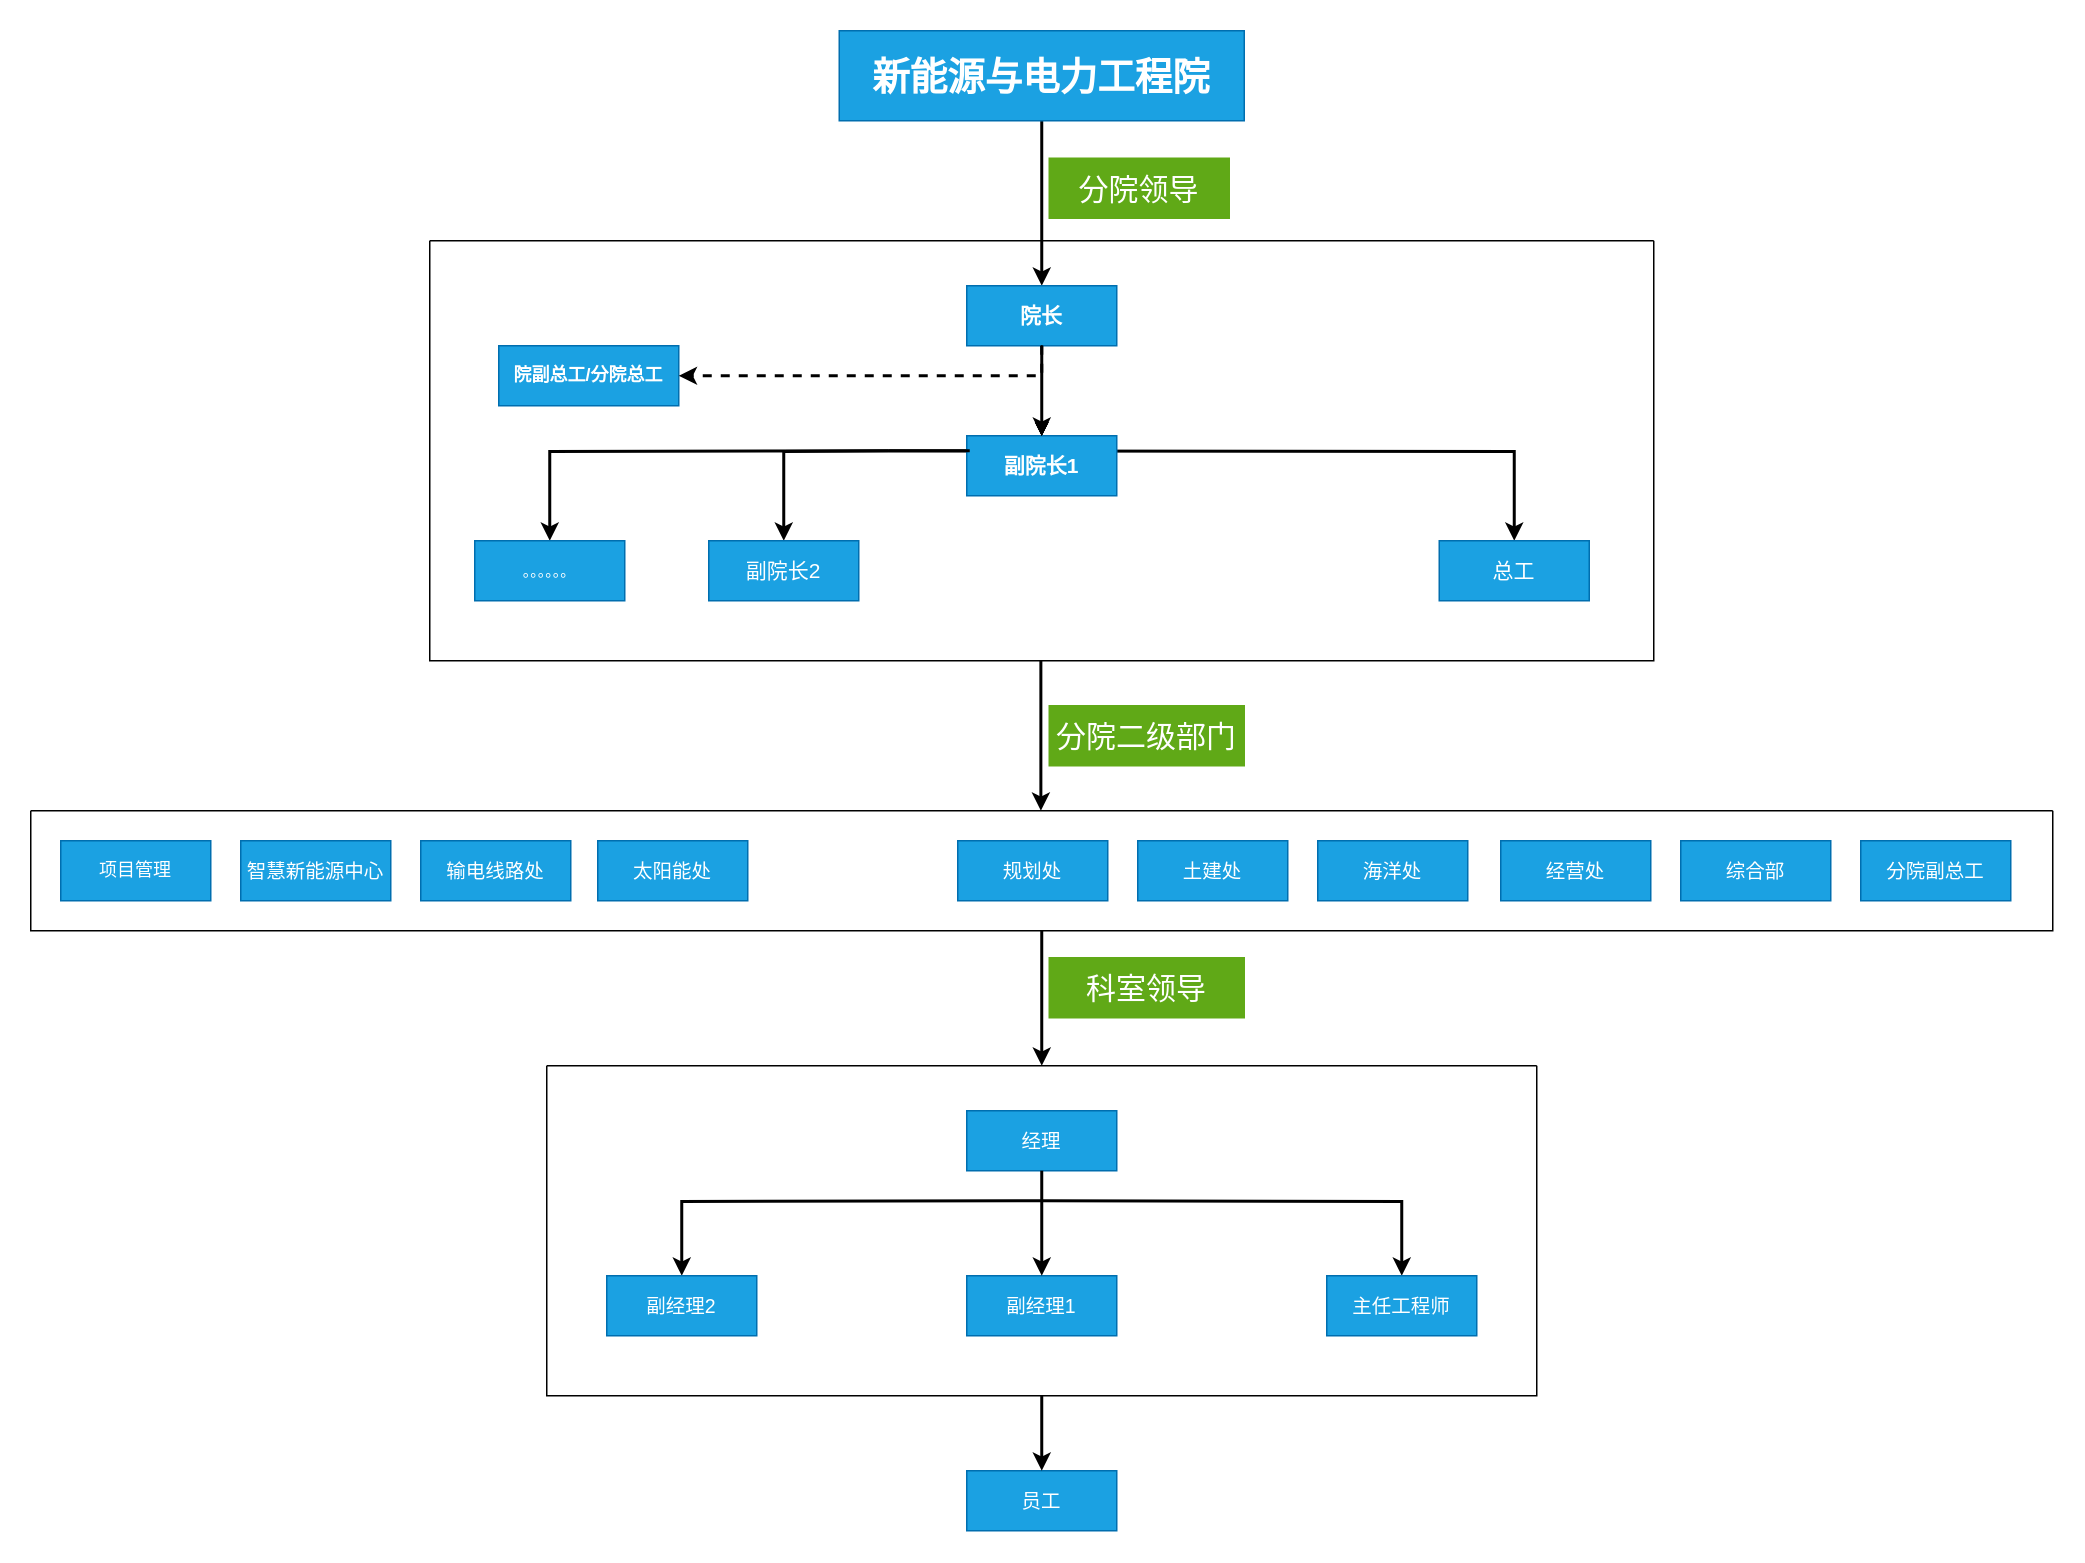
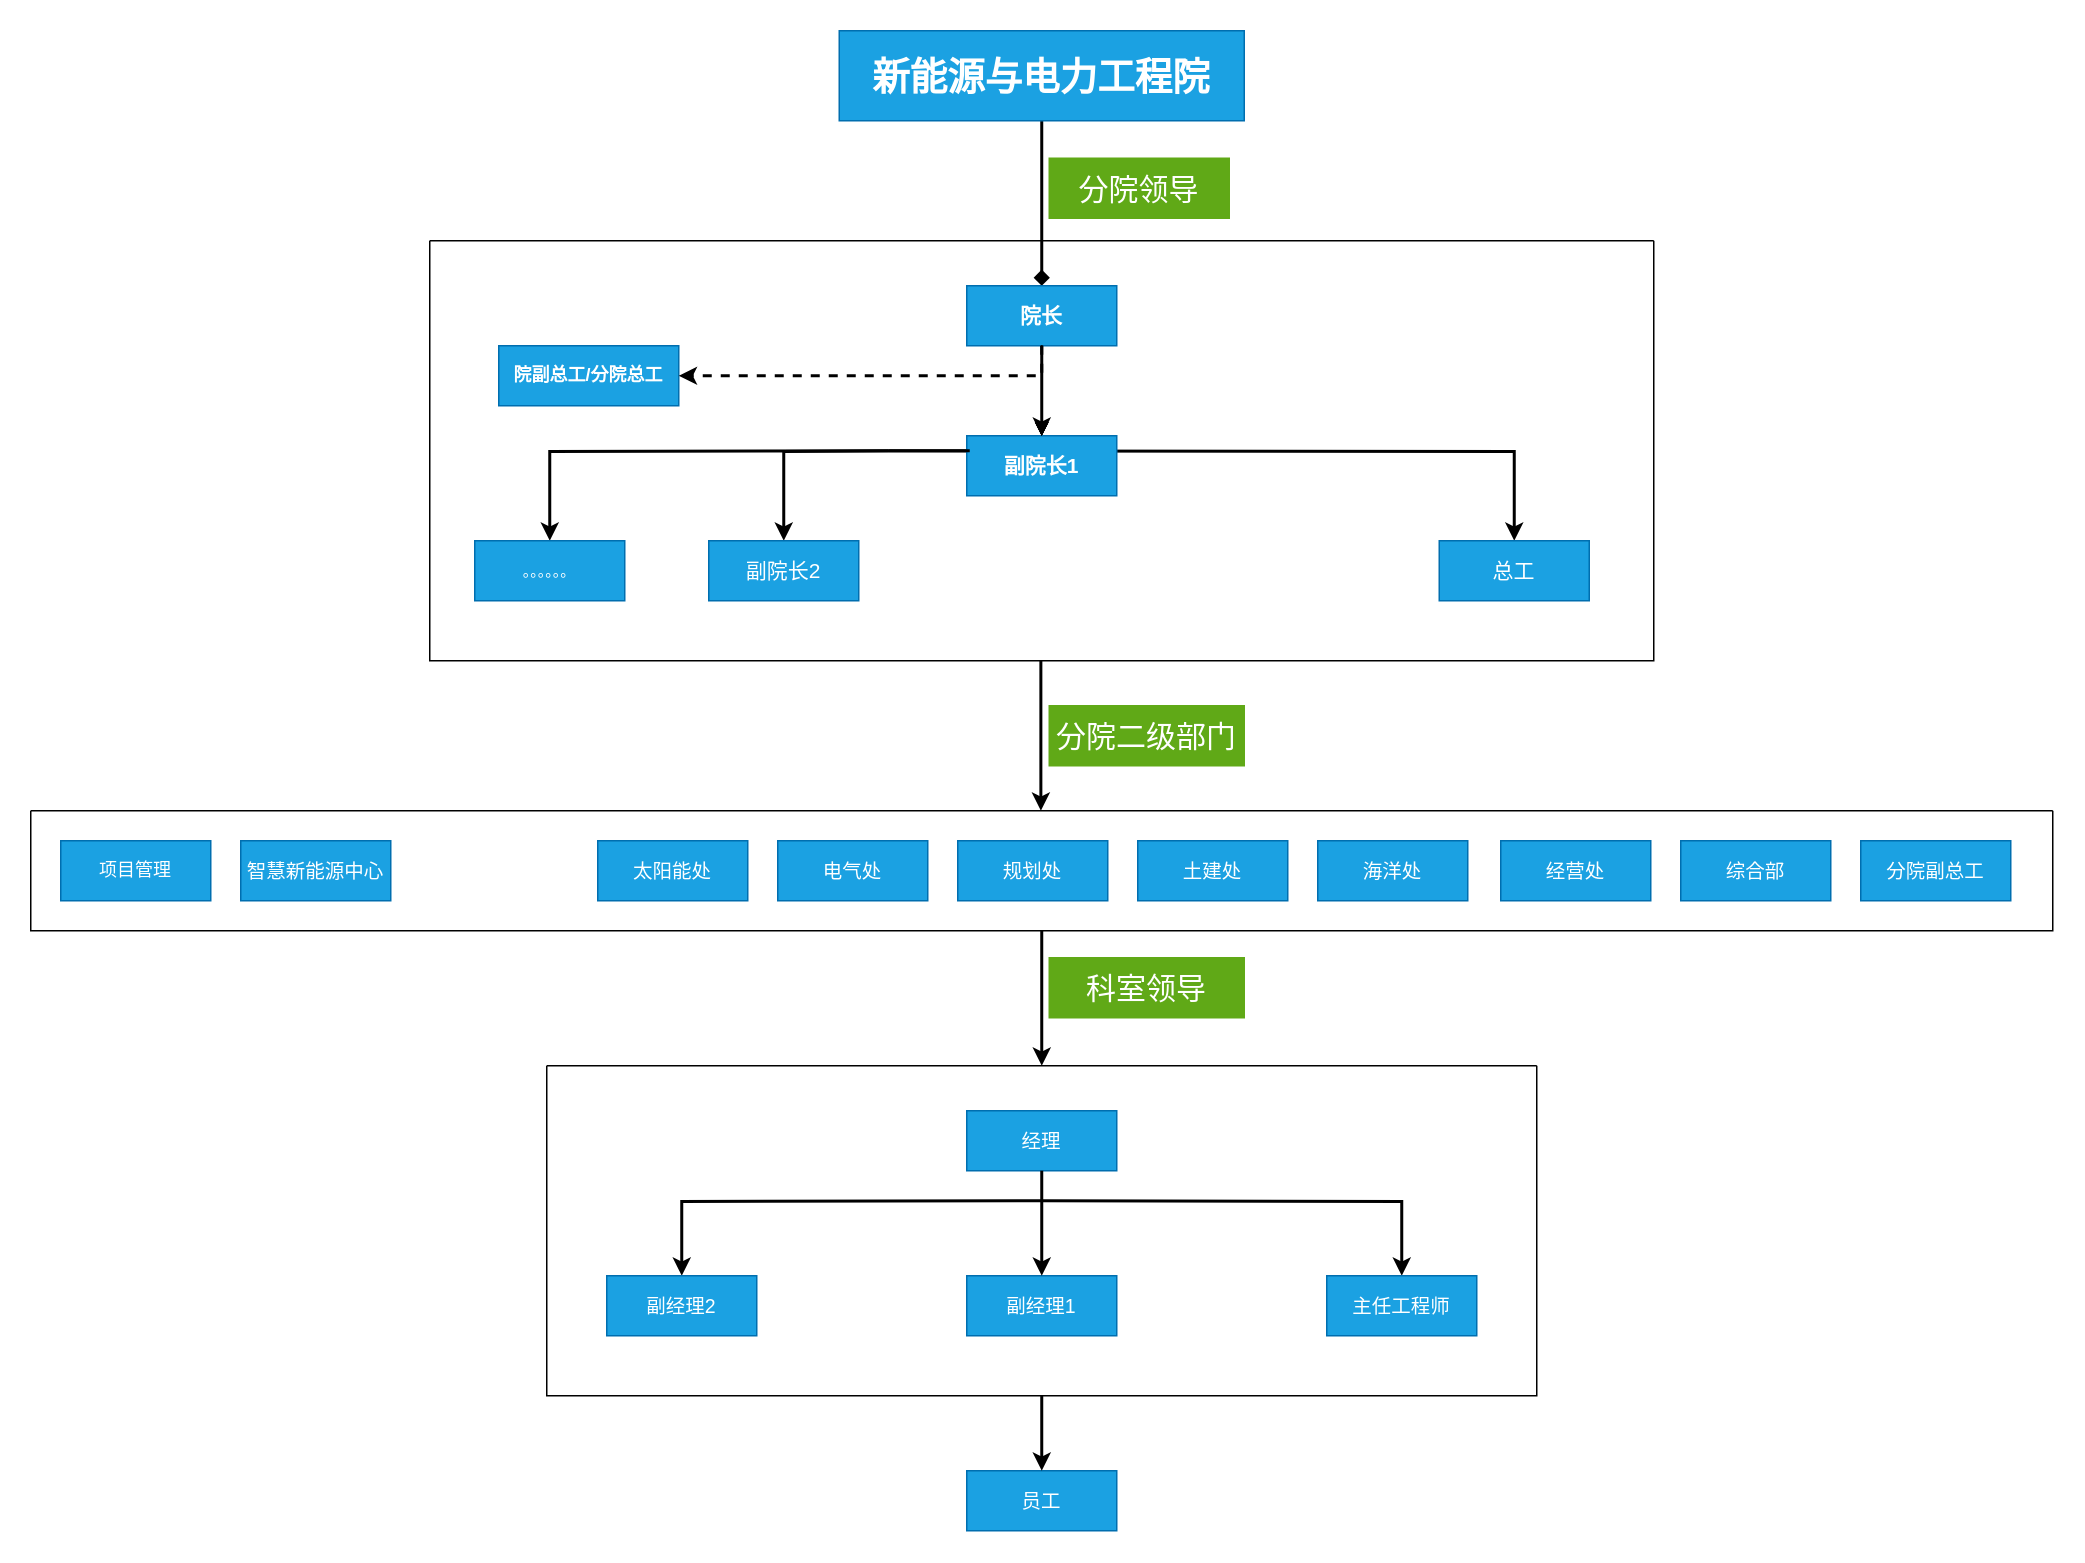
edge "新能源与电力工程院" -> "院长": arrowhead classic -> diamond
node "输电线路处": removed
node "电气处": added
